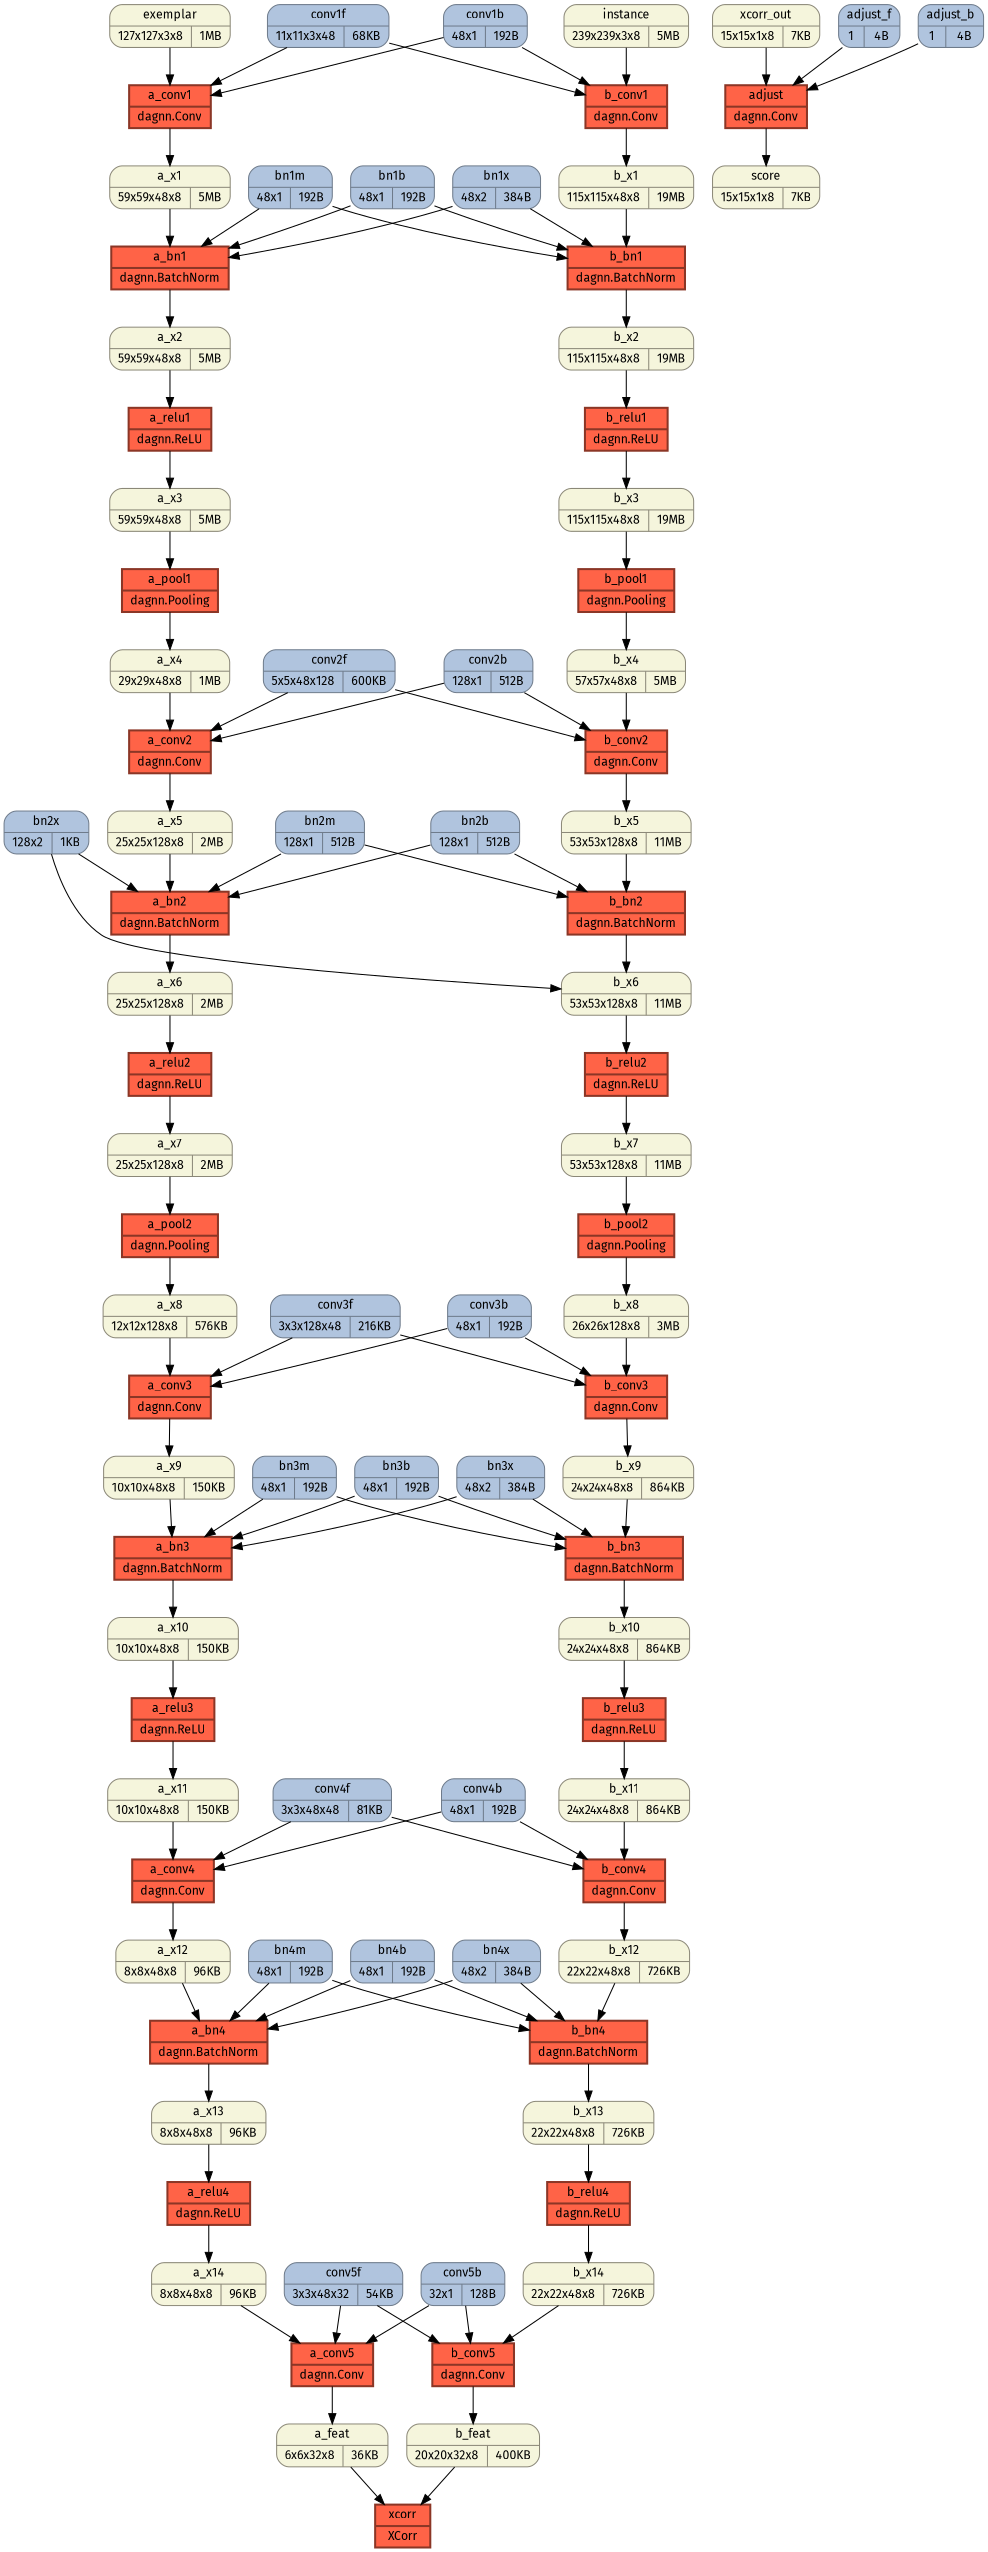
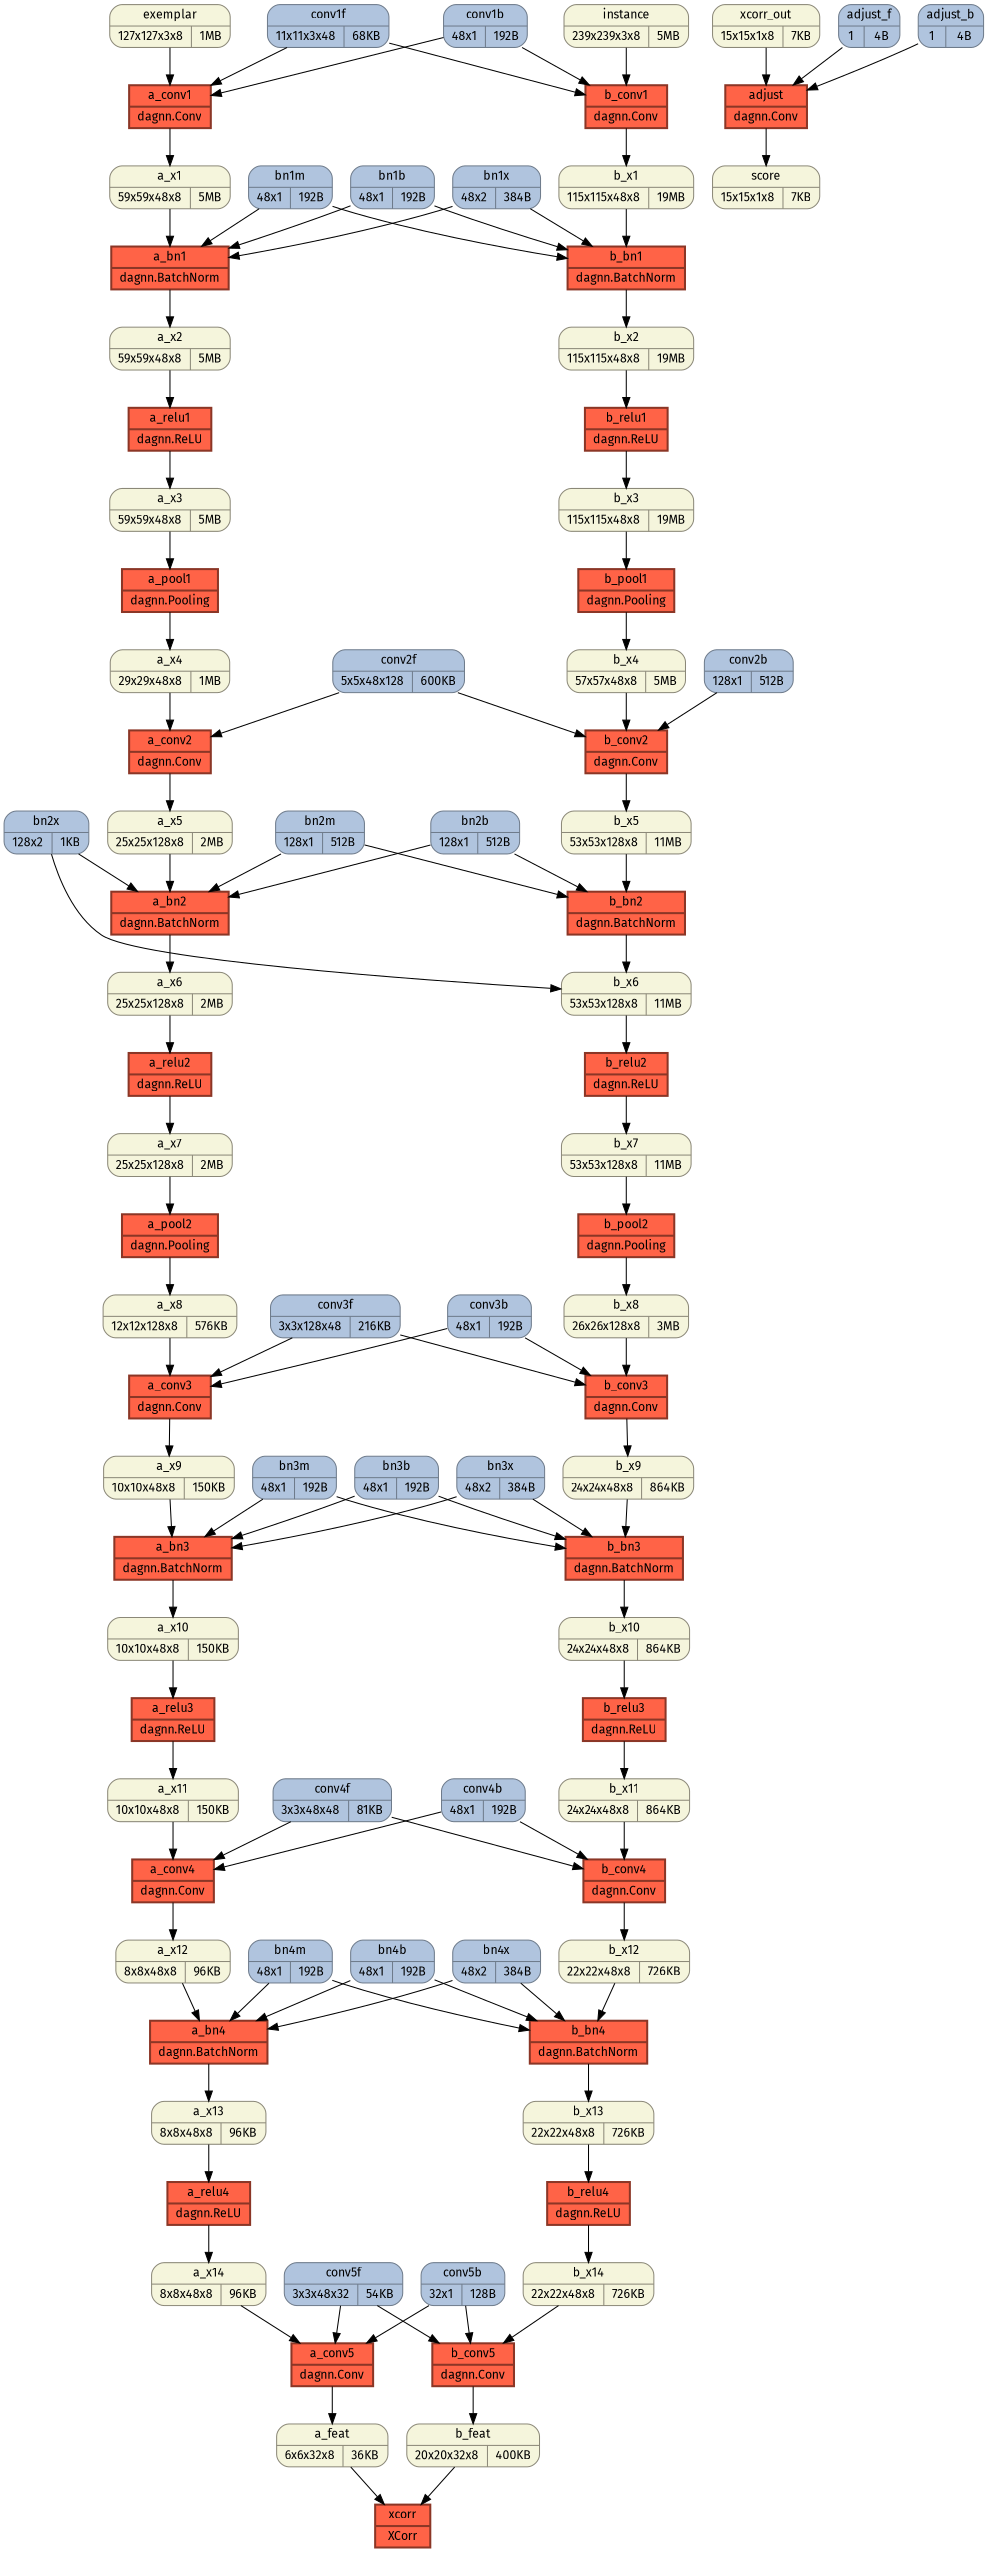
edge "conv2b" -> "a_conv2": removed
